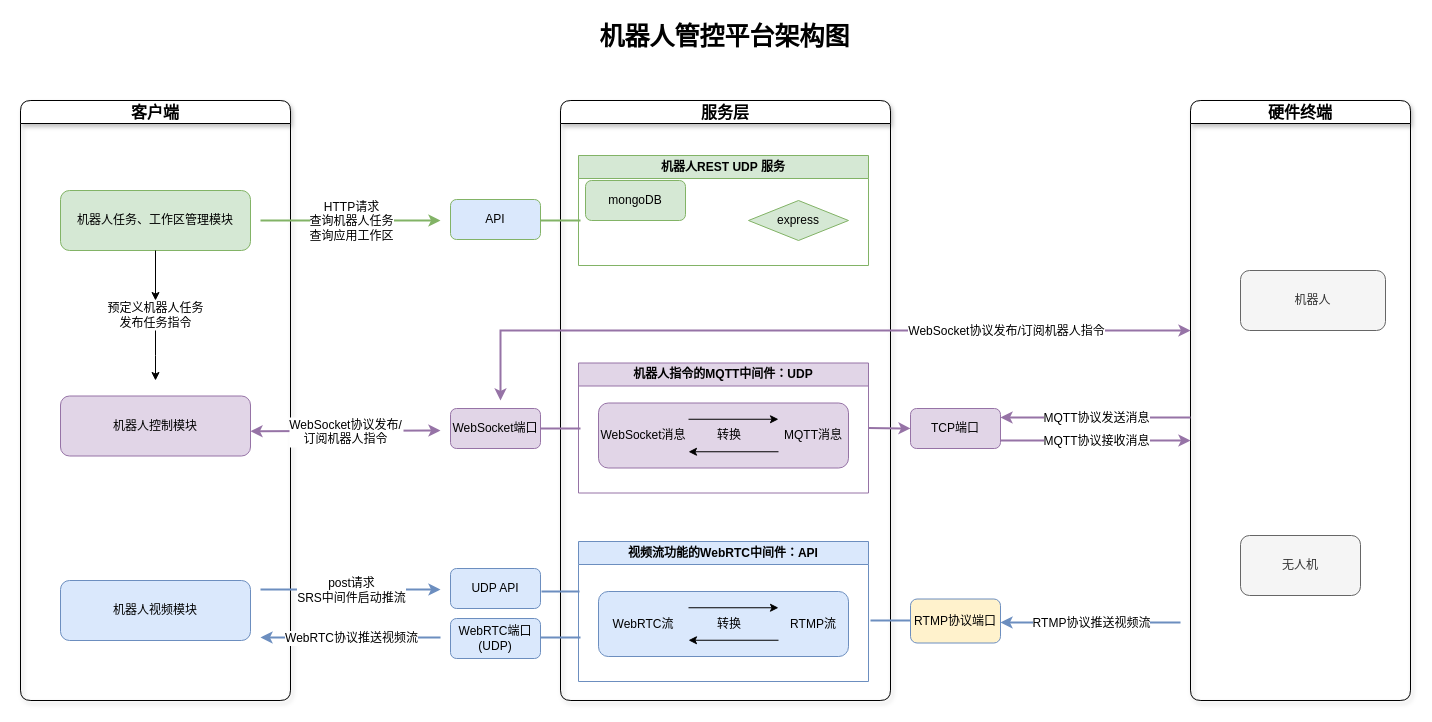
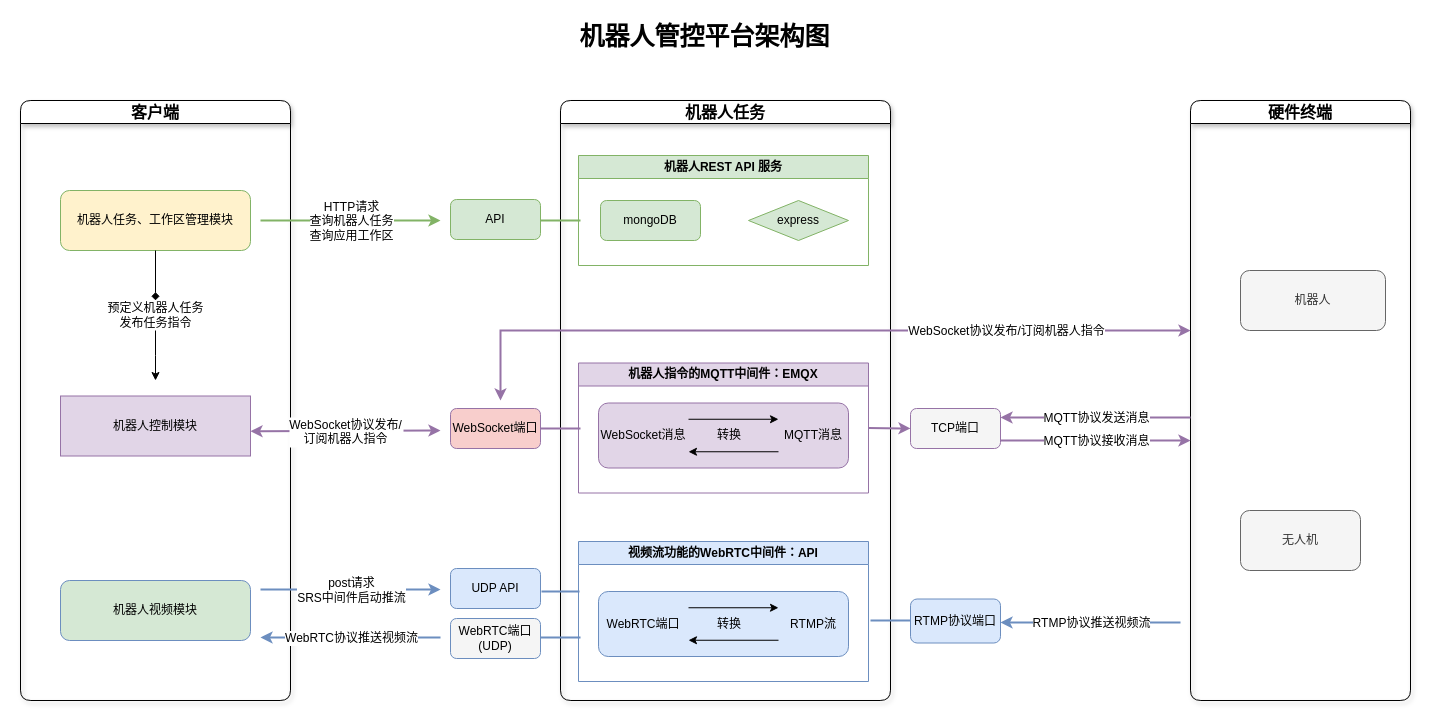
node "机器人管控平台架构图": moved (725, 36) -> (705, 36)
node "服务层": label "服务层" -> "机器人任务"
node "机器人REST UDP 服务": label "机器人REST UDP 服务" -> "机器人REST API 服务"
node "mongoDB": moved (636, 201) -> (651, 221)
node "API": fillcolor #dae8fc -> #d5e8d4
node "机器人任务、工作区管理模块": fillcolor #d5e8d4 -> #fff2cc
edge "机器人任务、工作区管理模块" -> "预定义机器人任务发布任务指令": arrowhead classic -> diamond
node "机器人指令的MQTT中间件：UDP": label "机器人指令的MQTT中间件：UDP" -> "机器人指令的MQTT中间件：EMQX"
node "机器人控制模块": shape rounded rectangle -> rectangle
node "WebSocket端口": fillcolor #e1d5e7 -> #f8cecc
node "TCP端口": fillcolor #e1d5e7 -> #f5f5f5
node "无人机": moved (1301, 566) -> (1301, 541)
node "机器人视频模块": fillcolor #dae8fc -> #d5e8d4
node "RTMP协议端口": fillcolor #fff2cc -> #dae8fc
node "WebRTC流": label "WebRTC流" -> "WebRTC端口"
node "WebRTC端口(UDP)": fillcolor #dae8fc -> #f5f5f5
